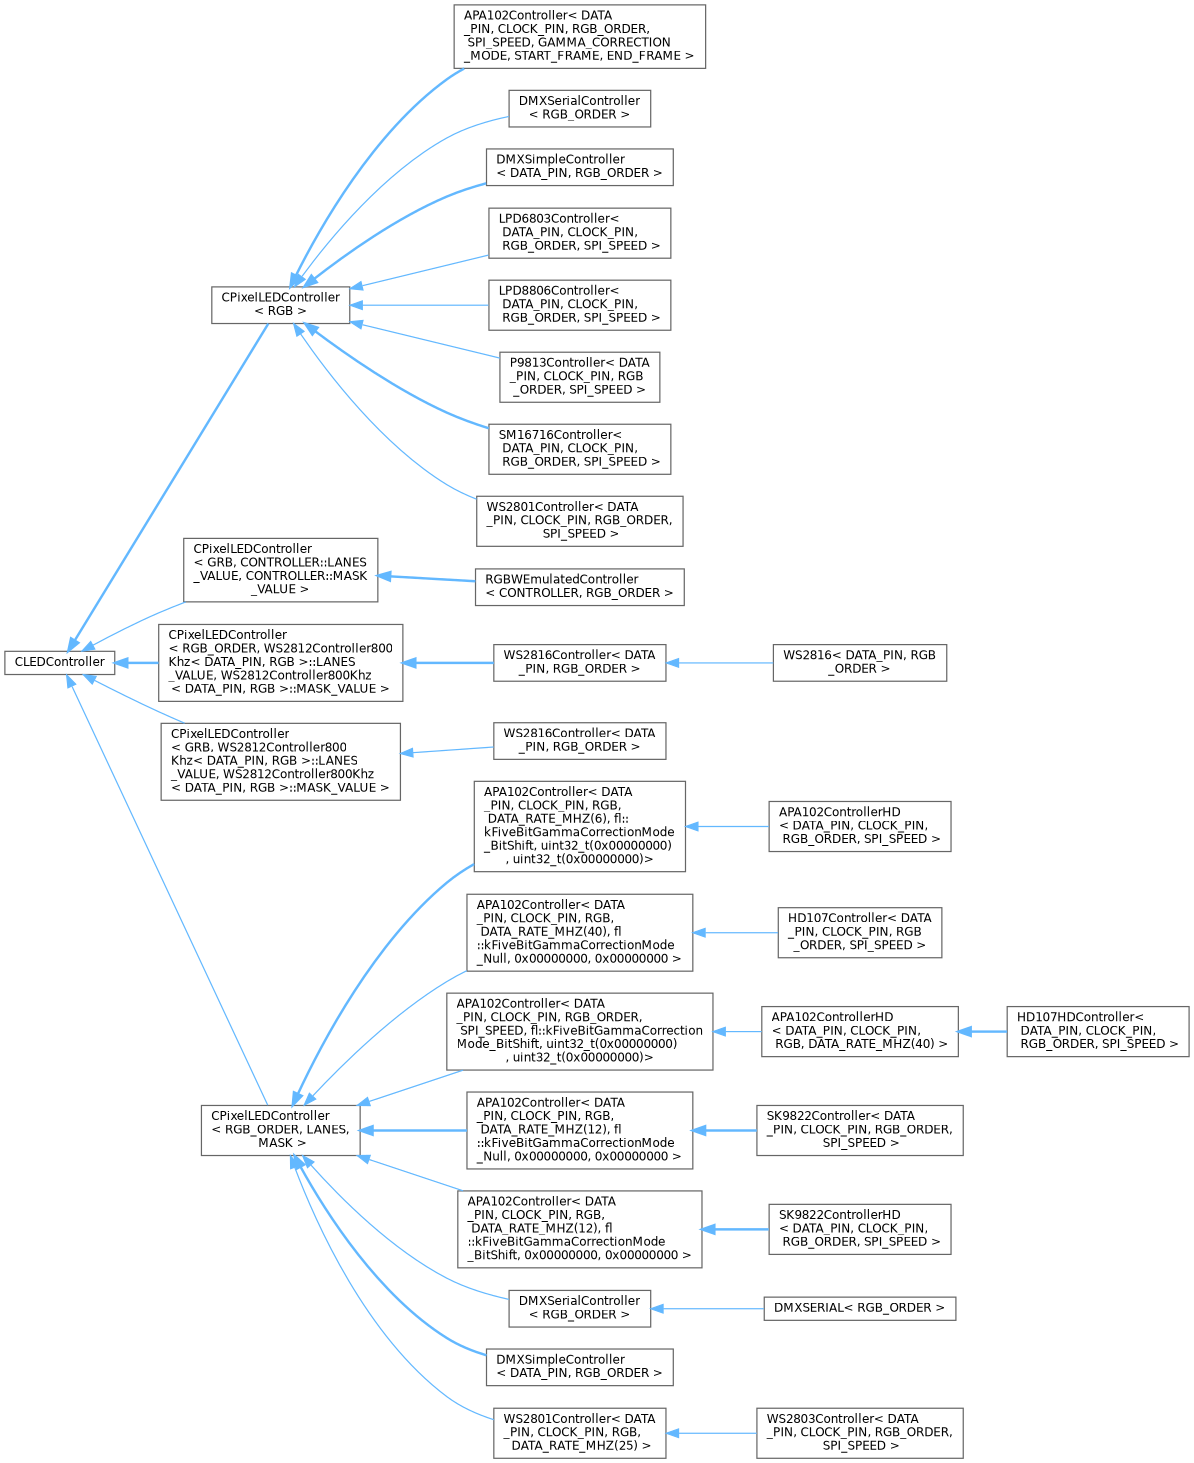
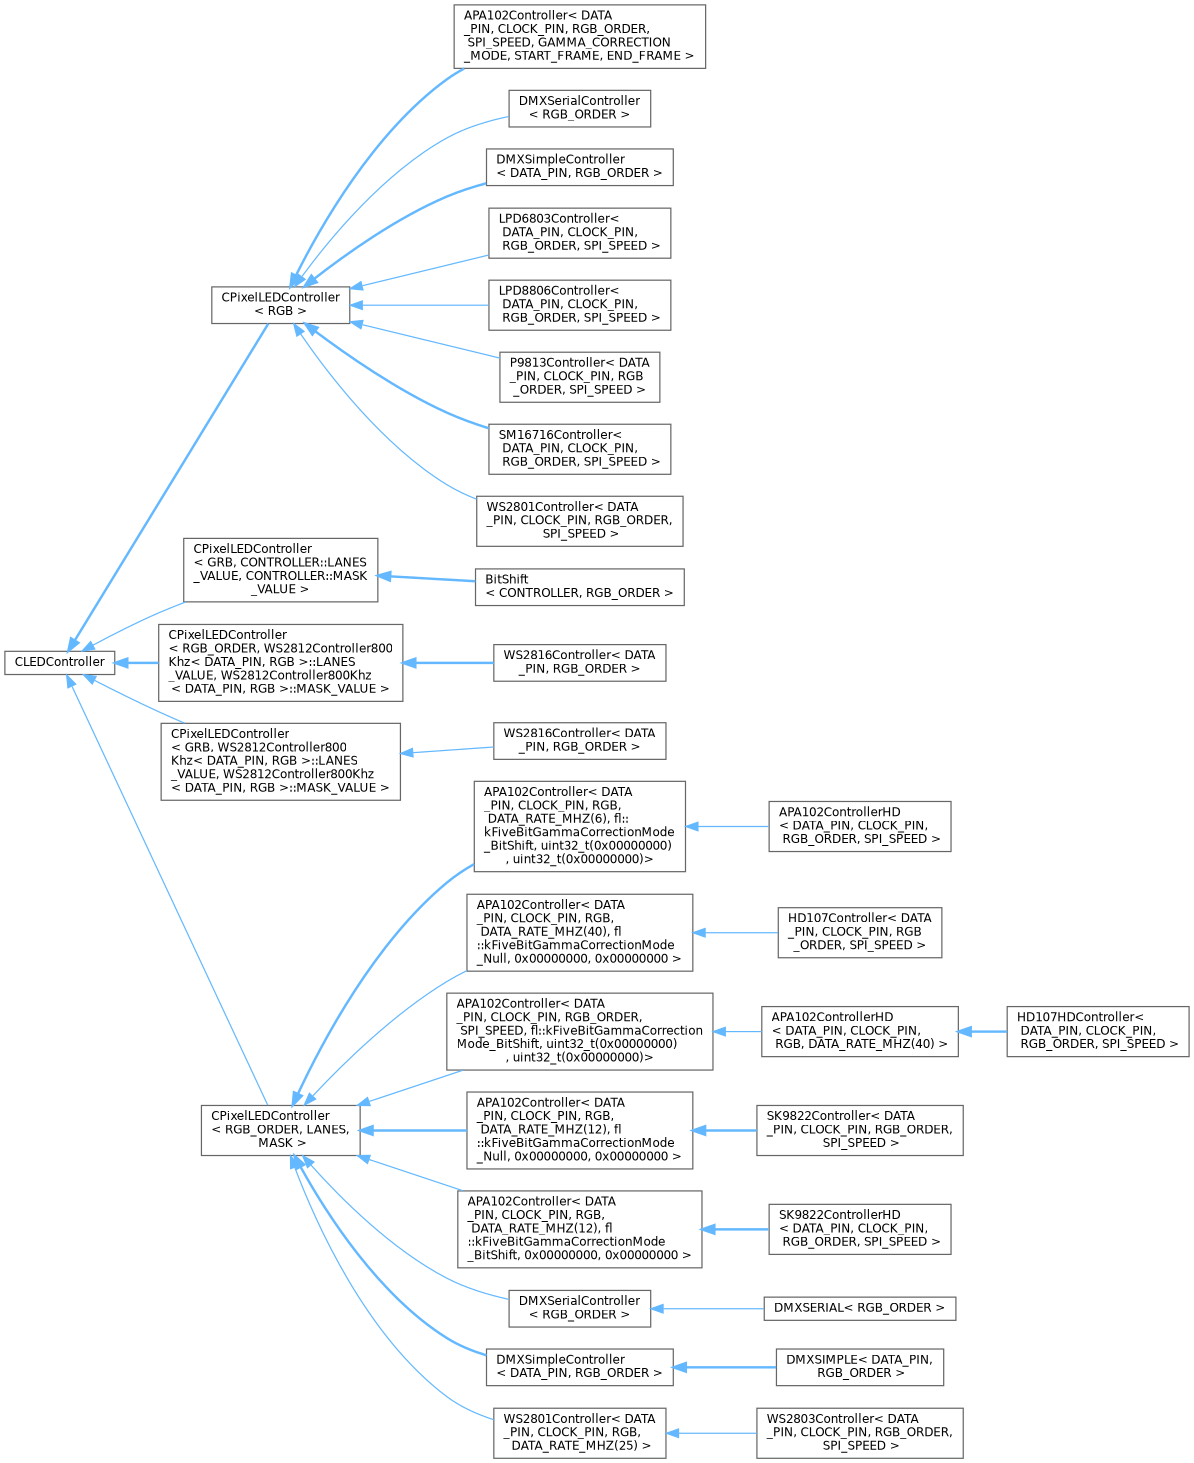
node "RGBWEmulatedController < CONTROLLER, RGB_ORDER >": label "RGBWEmulatedController < CONTROLLER, RGB_ORDER >" -> "BitShift < CONTROLLER, RGB_ORDER >"
node "WS2816< DATA_PIN, RGB _ORDER >": removed
node "DMXSIMPLE< DATA_PIN, RGB_ORDER >": added
